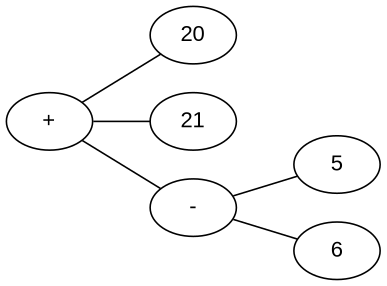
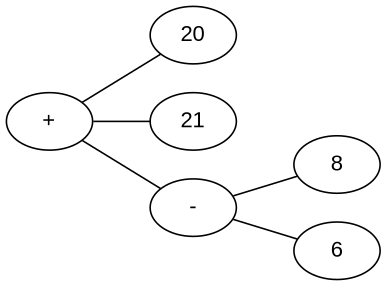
node "5": label "5" -> "8"
